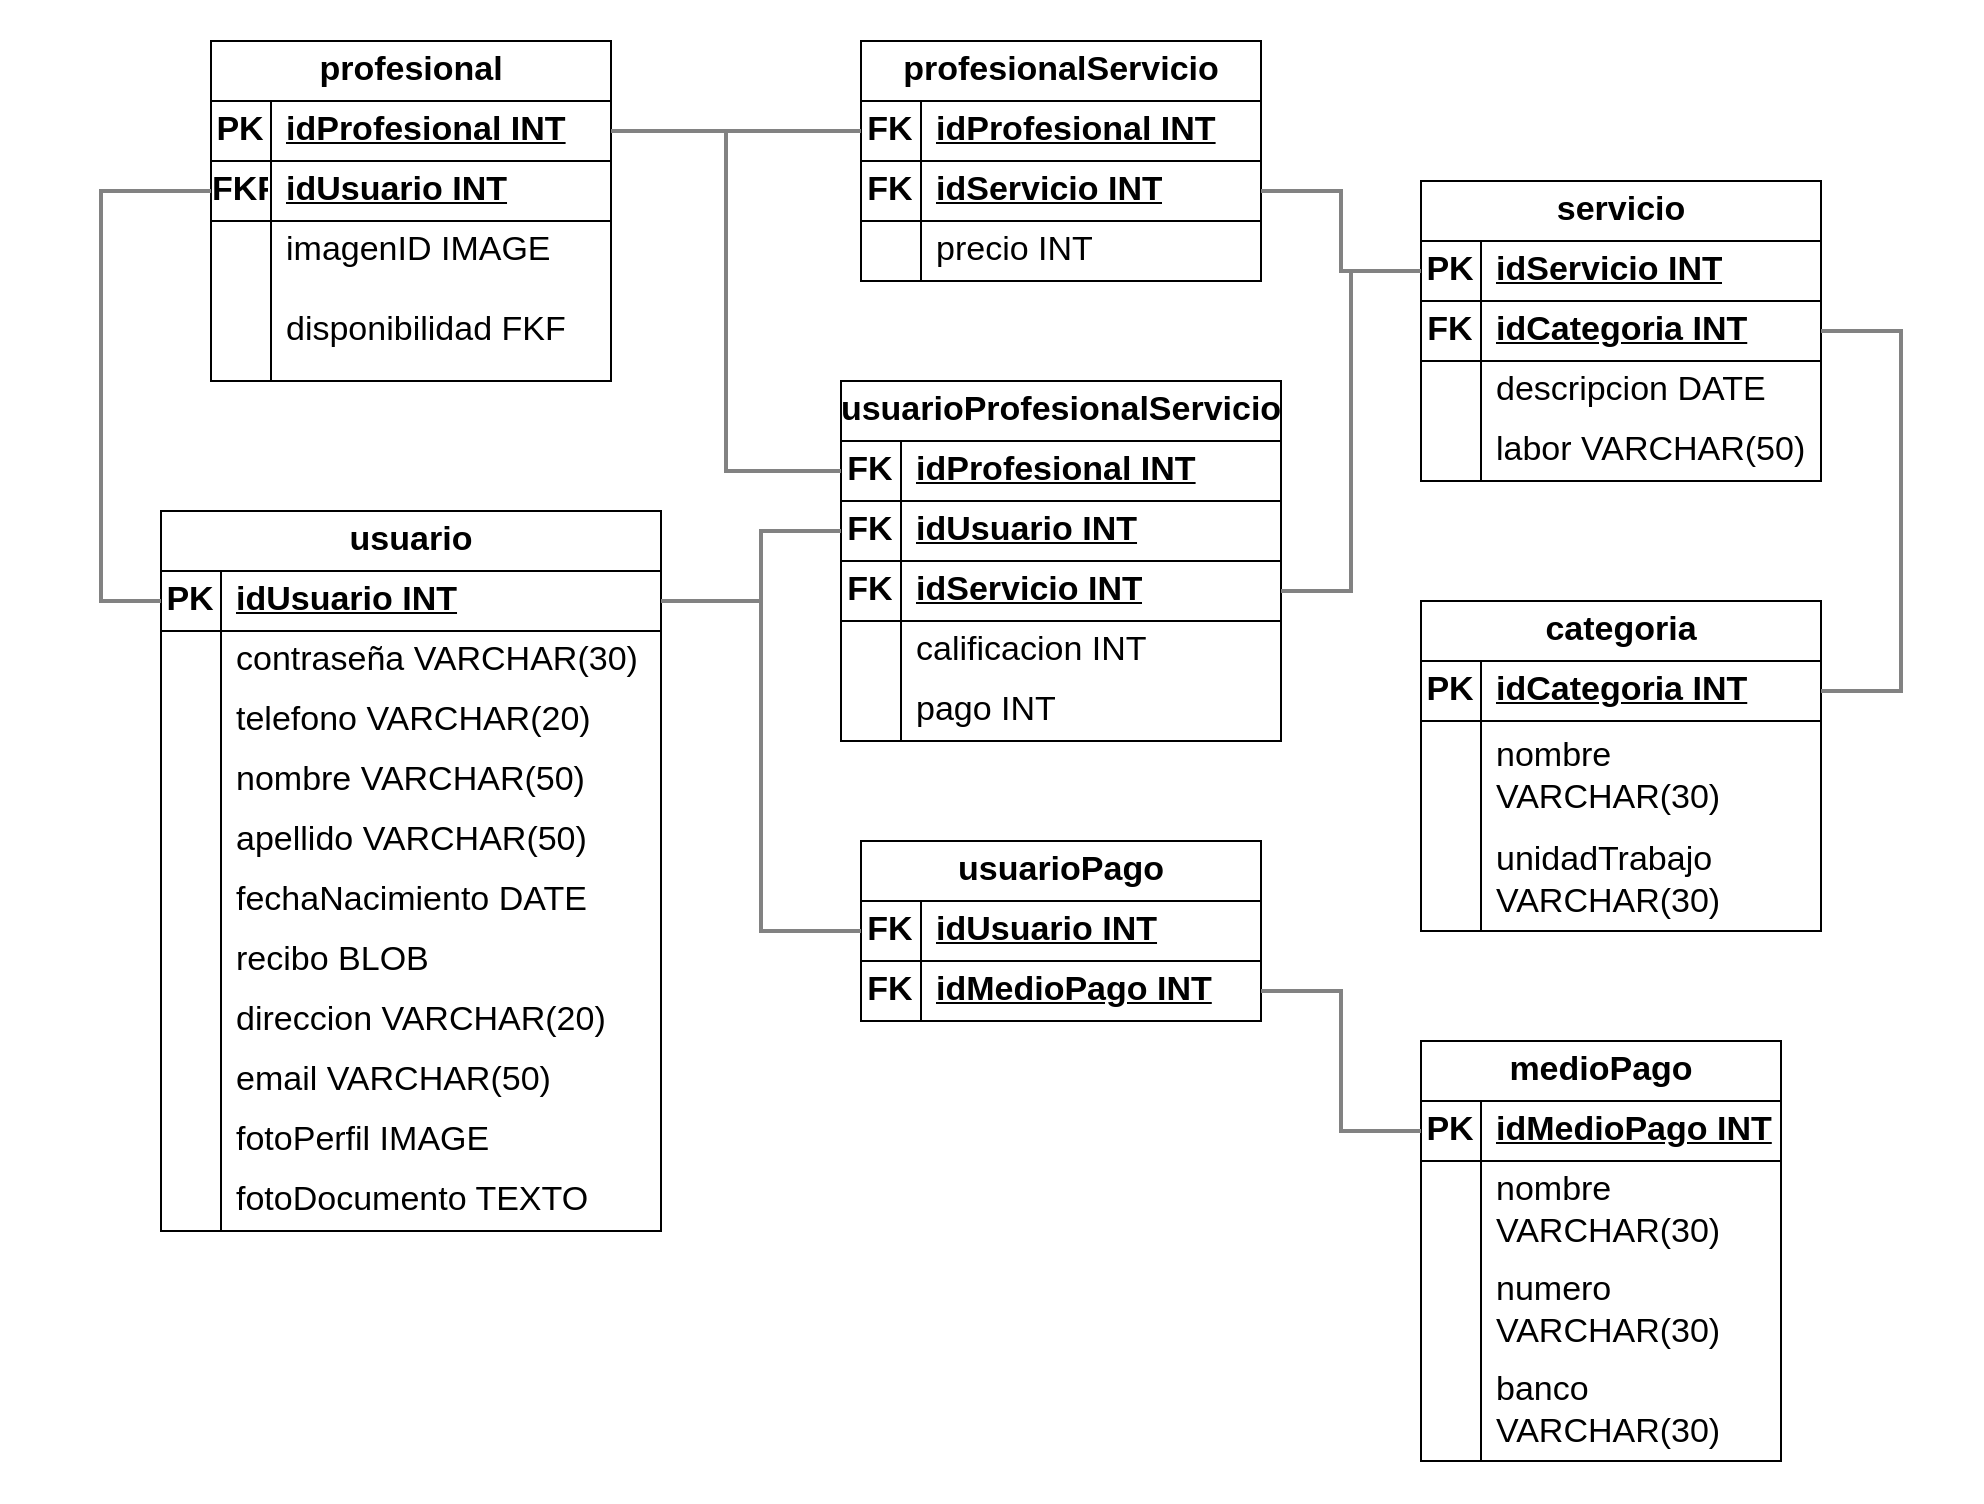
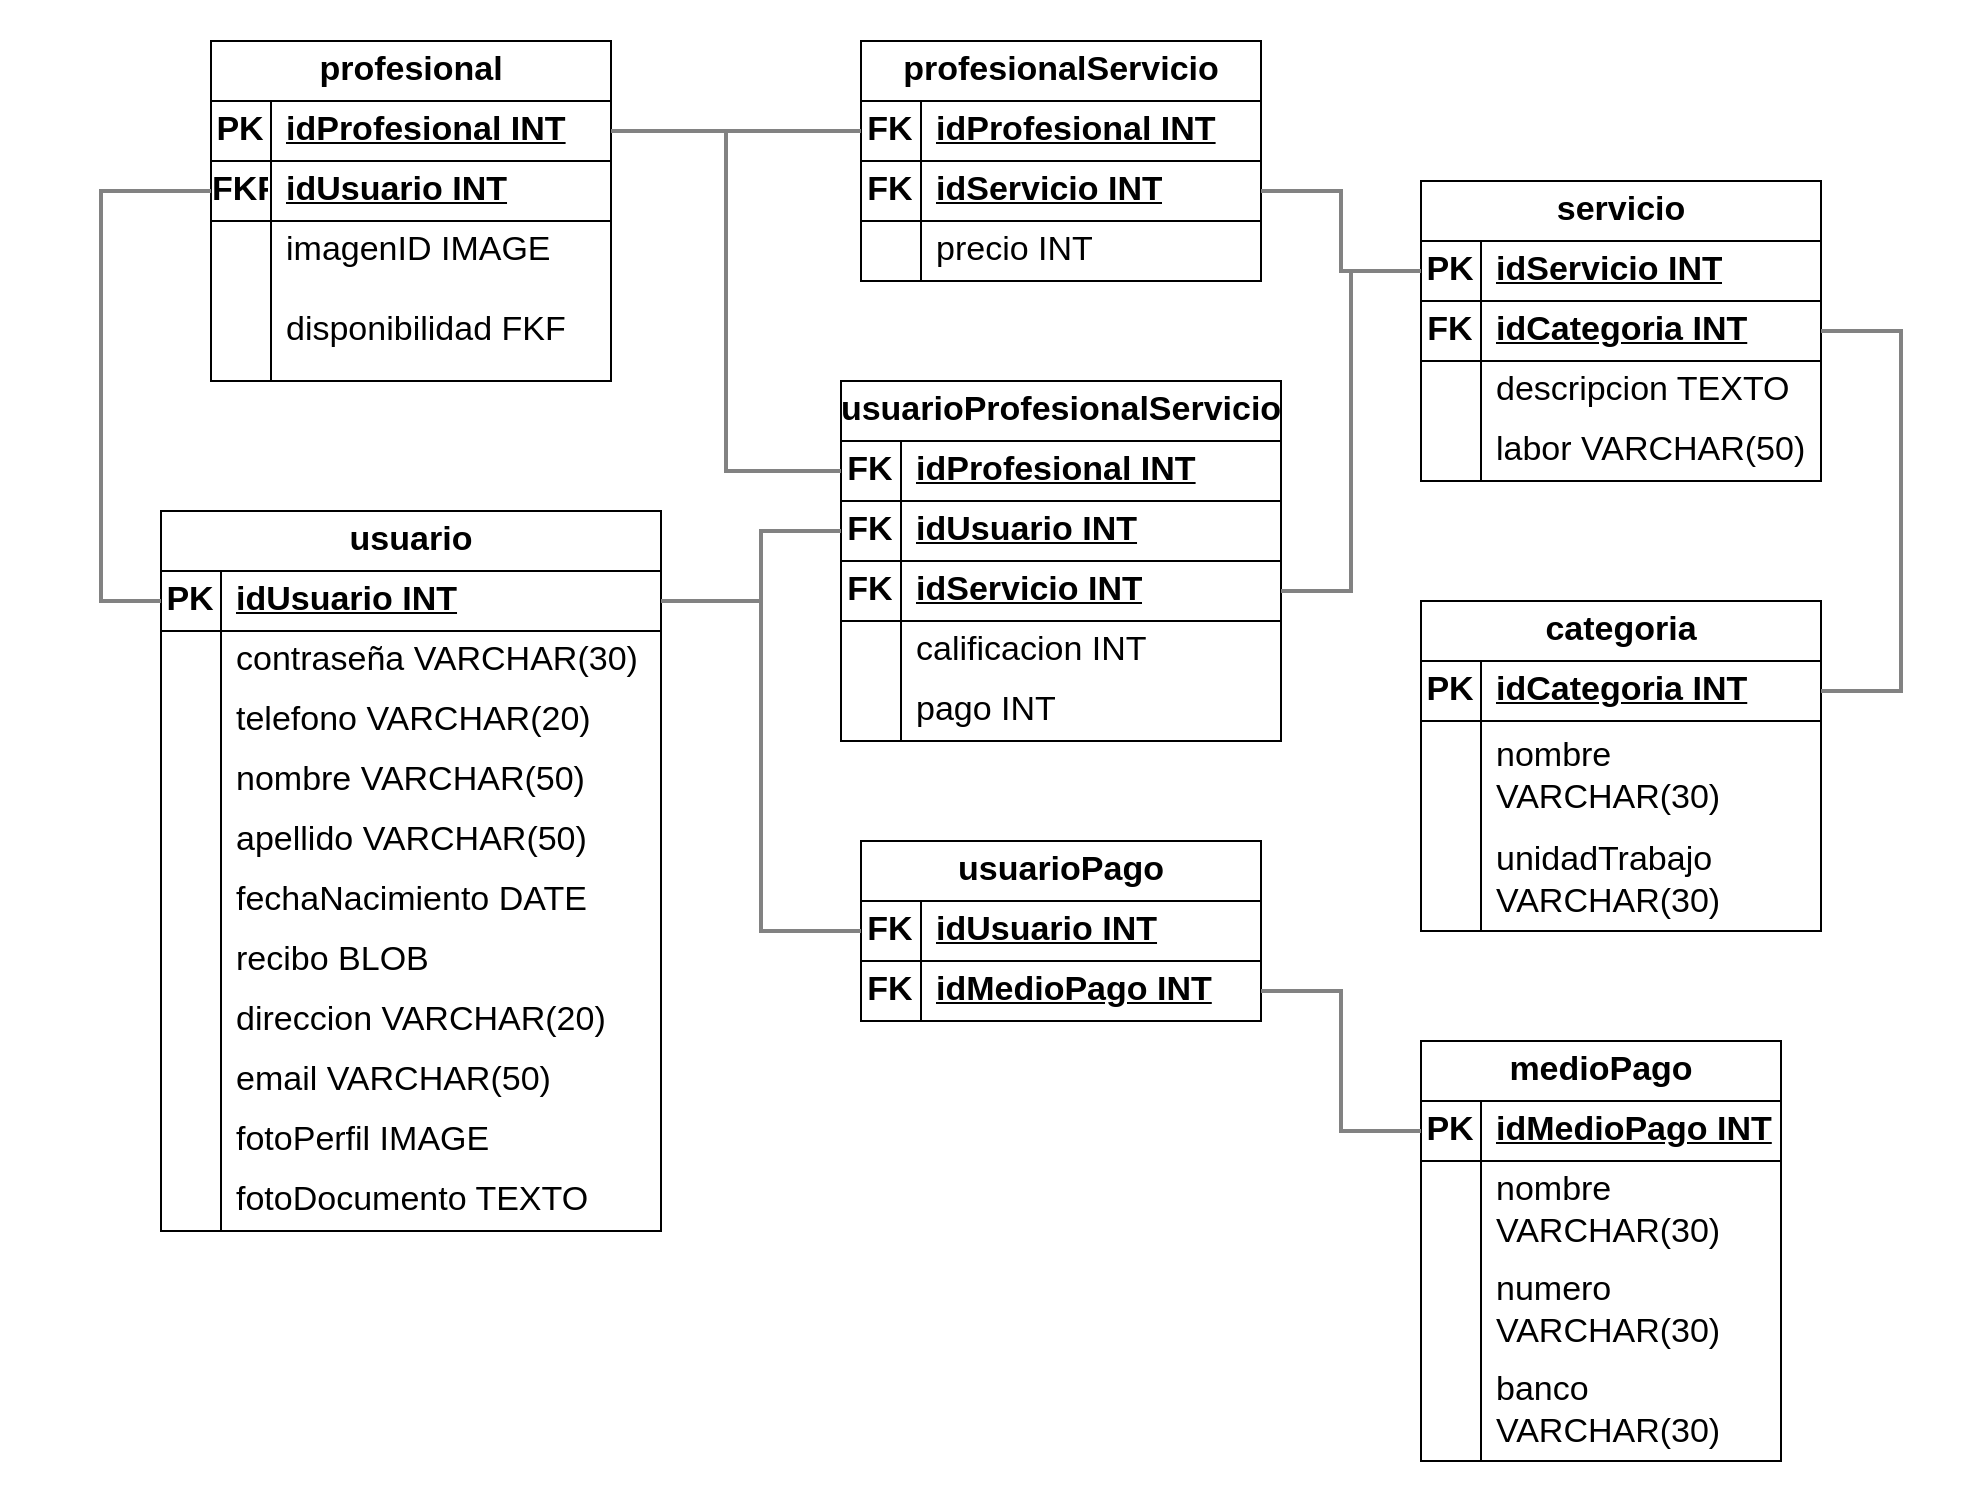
node "descripcion DATE": label "descripcion DATE" -> "descripcion TEXTO"
